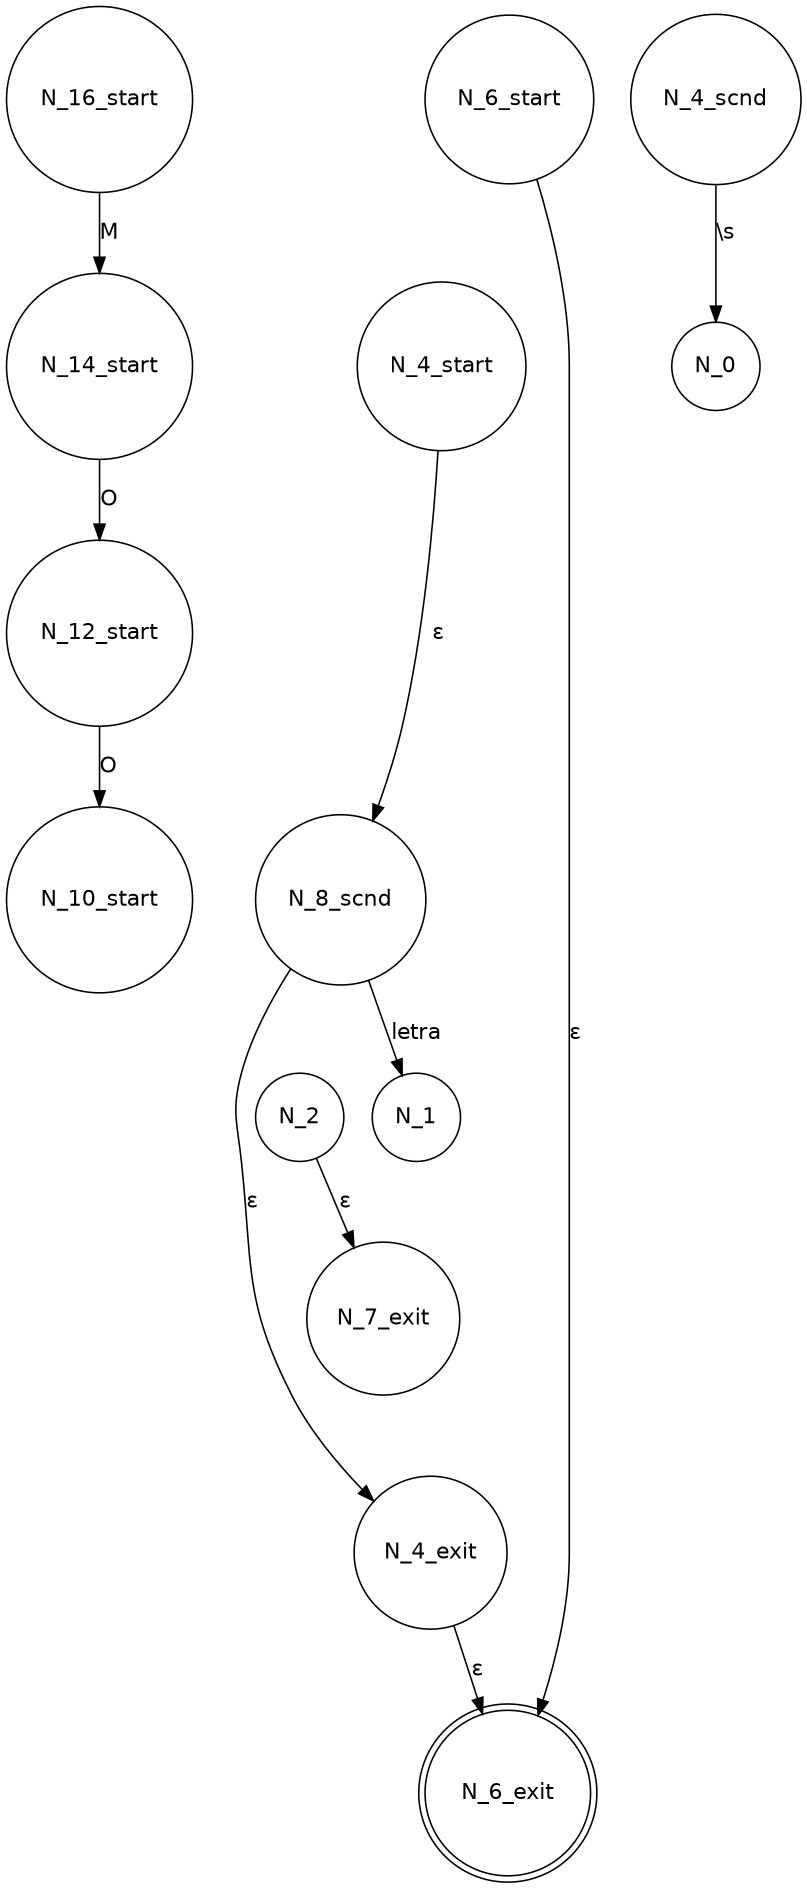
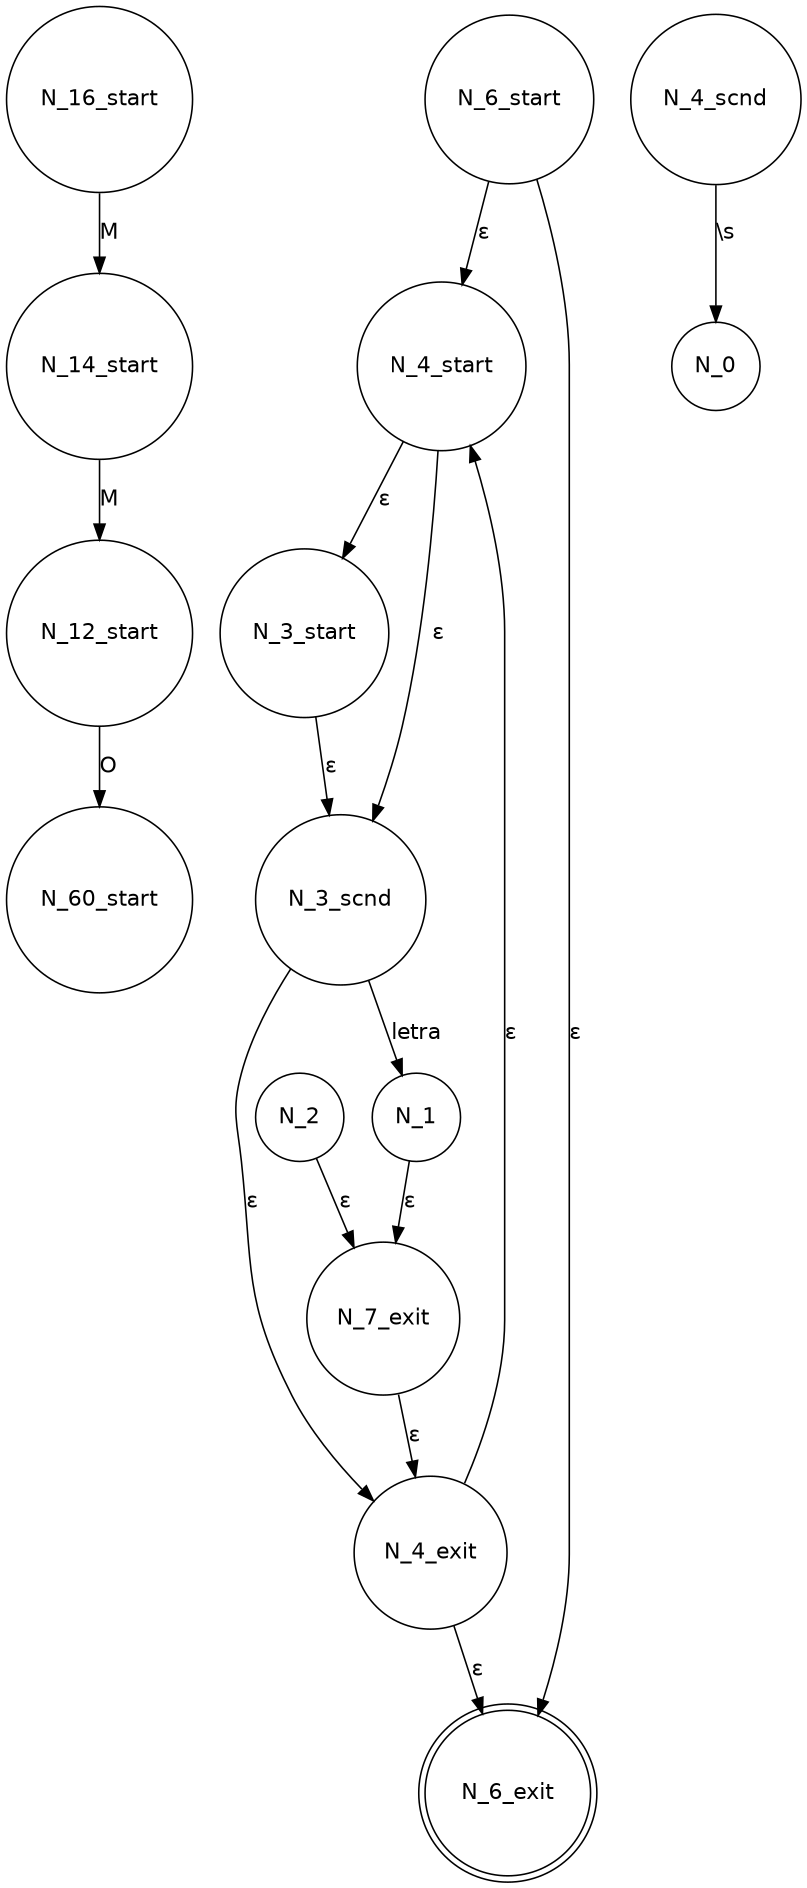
edge "N_6_start" -> "N_4_start": added, label "ε"
edge "N_14_start" -> "N_12_start": label "O" -> "M"
node "N_3_start": added
node "N_10_start": label "N_10_start" -> "N_60_start"
node "N_8_scnd": label "N_8_scnd" -> "N_3_scnd"
edge "N_4_exit" -> "N_4_start": added, label "ε"
edge "N_1" -> "N_7_exit": added, label "ε"
edge "N_7_exit" -> "N_4_exit": added, label "ε"
